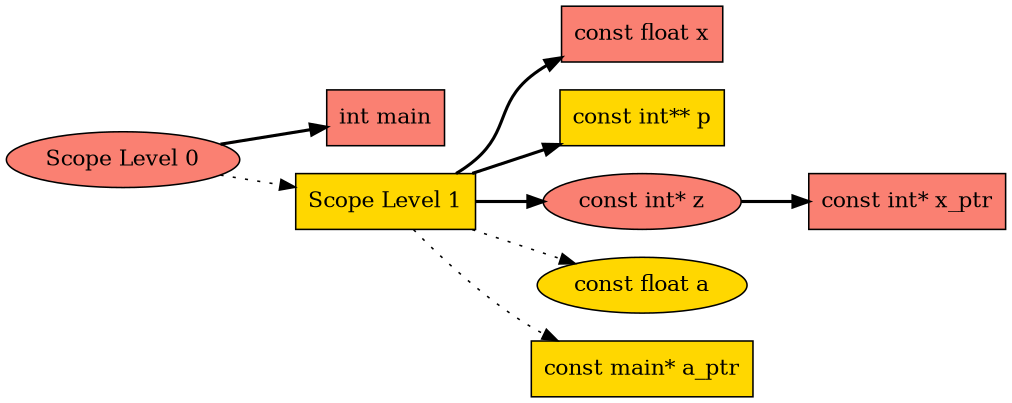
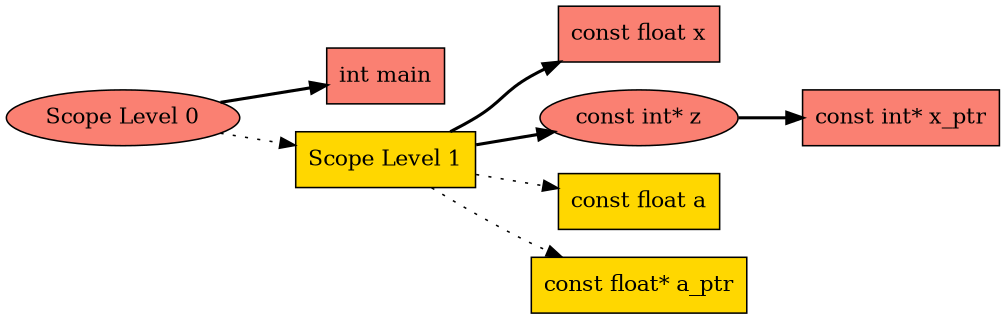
node "const int** p": removed
node "const float a": shape ellipse -> box
node "const main* a_ptr": label "const main* a_ptr" -> "const float* a_ptr"
